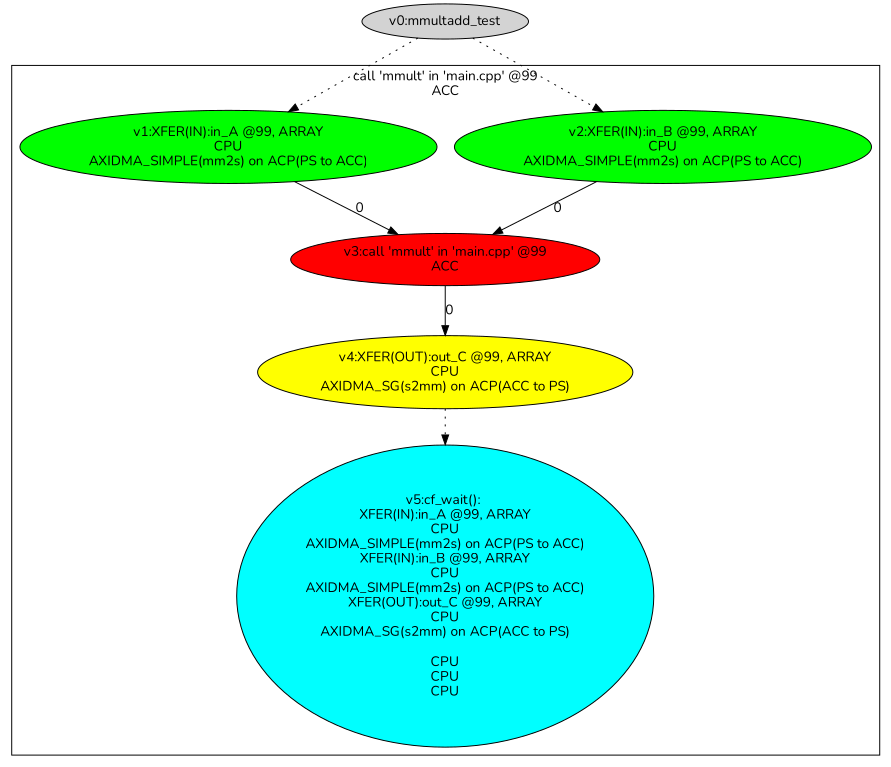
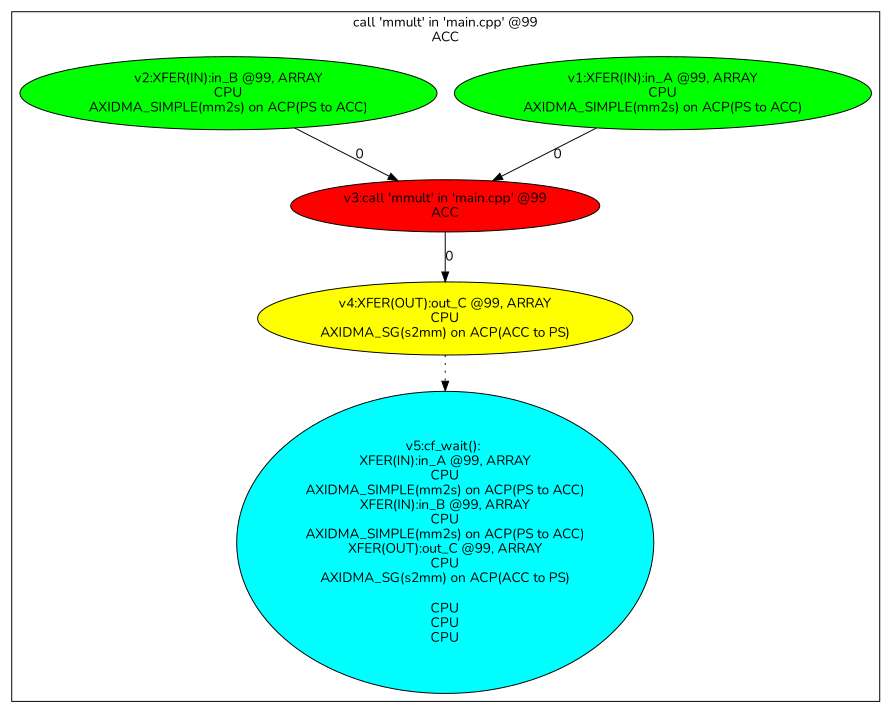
node "v0:mmultadd_test": removed
